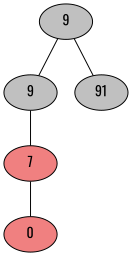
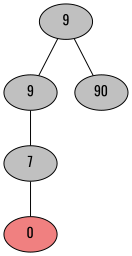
node "91": label "91" -> "90"
node "7": fillcolor lightcoral -> gray
